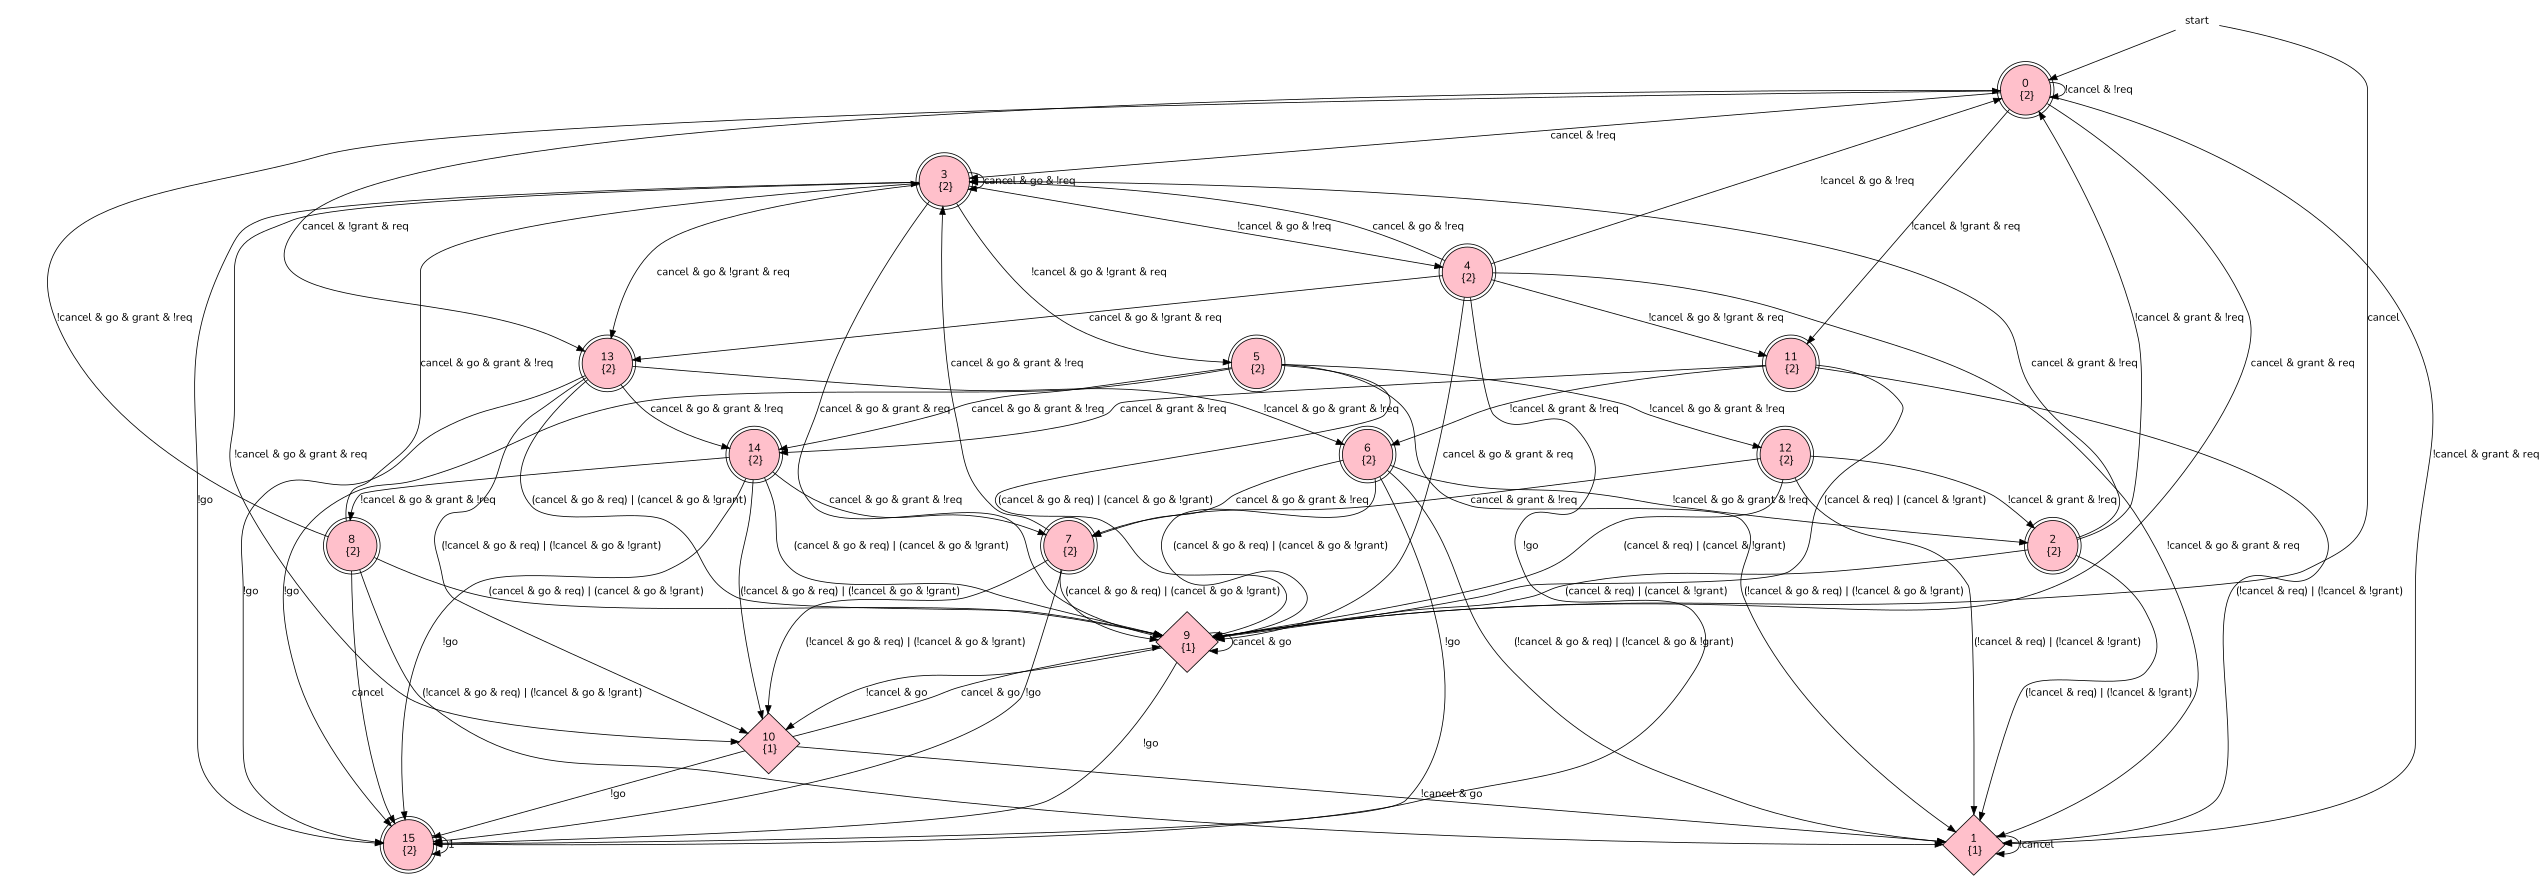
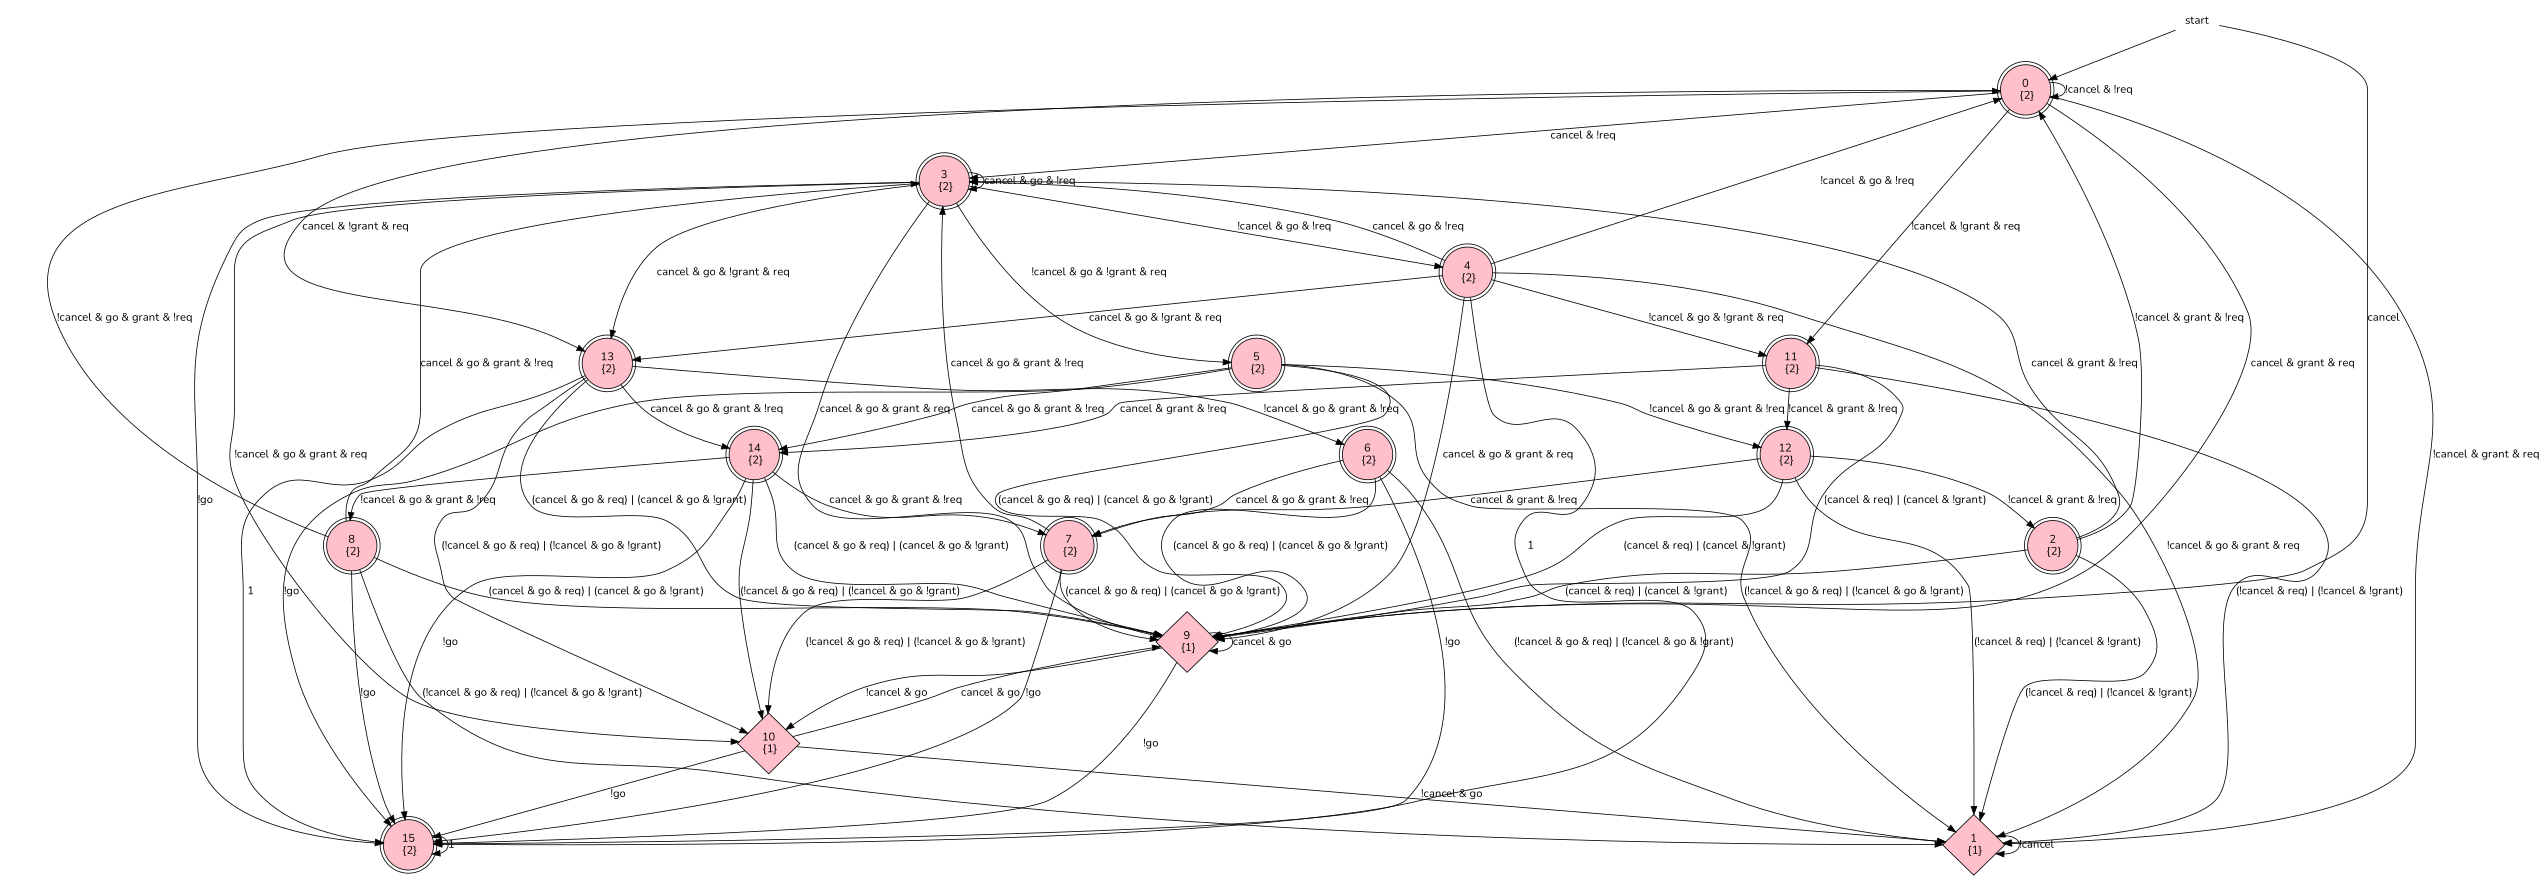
edge "11 {2}" -> "6 {2}": now "11 {2}" -> "12 {2}"
edge "6 {2}" -> "2 {2}": removed, label "!cancel & go & grant & !req"
edge "4 {2}" -> "15 {2}": label "!go" -> "1"
edge "13 {2}" -> "15 {2}": label "!go" -> "1"
edge "8 {2}" -> "15 {2}": label "cancel" -> "!go"
